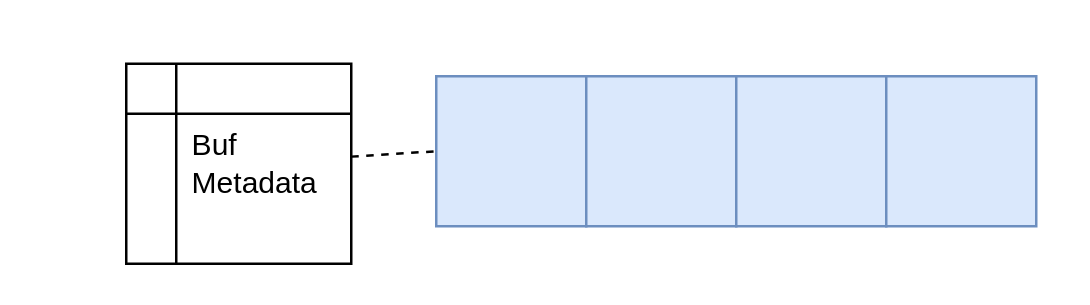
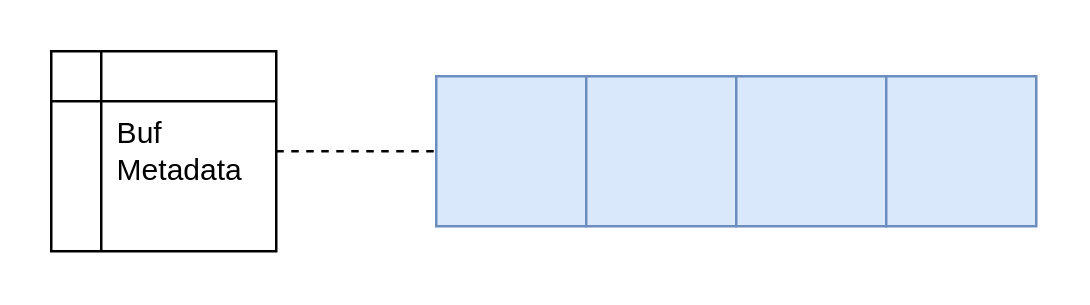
node "Buf Metadata": moved (239, 164) -> (164, 151)
